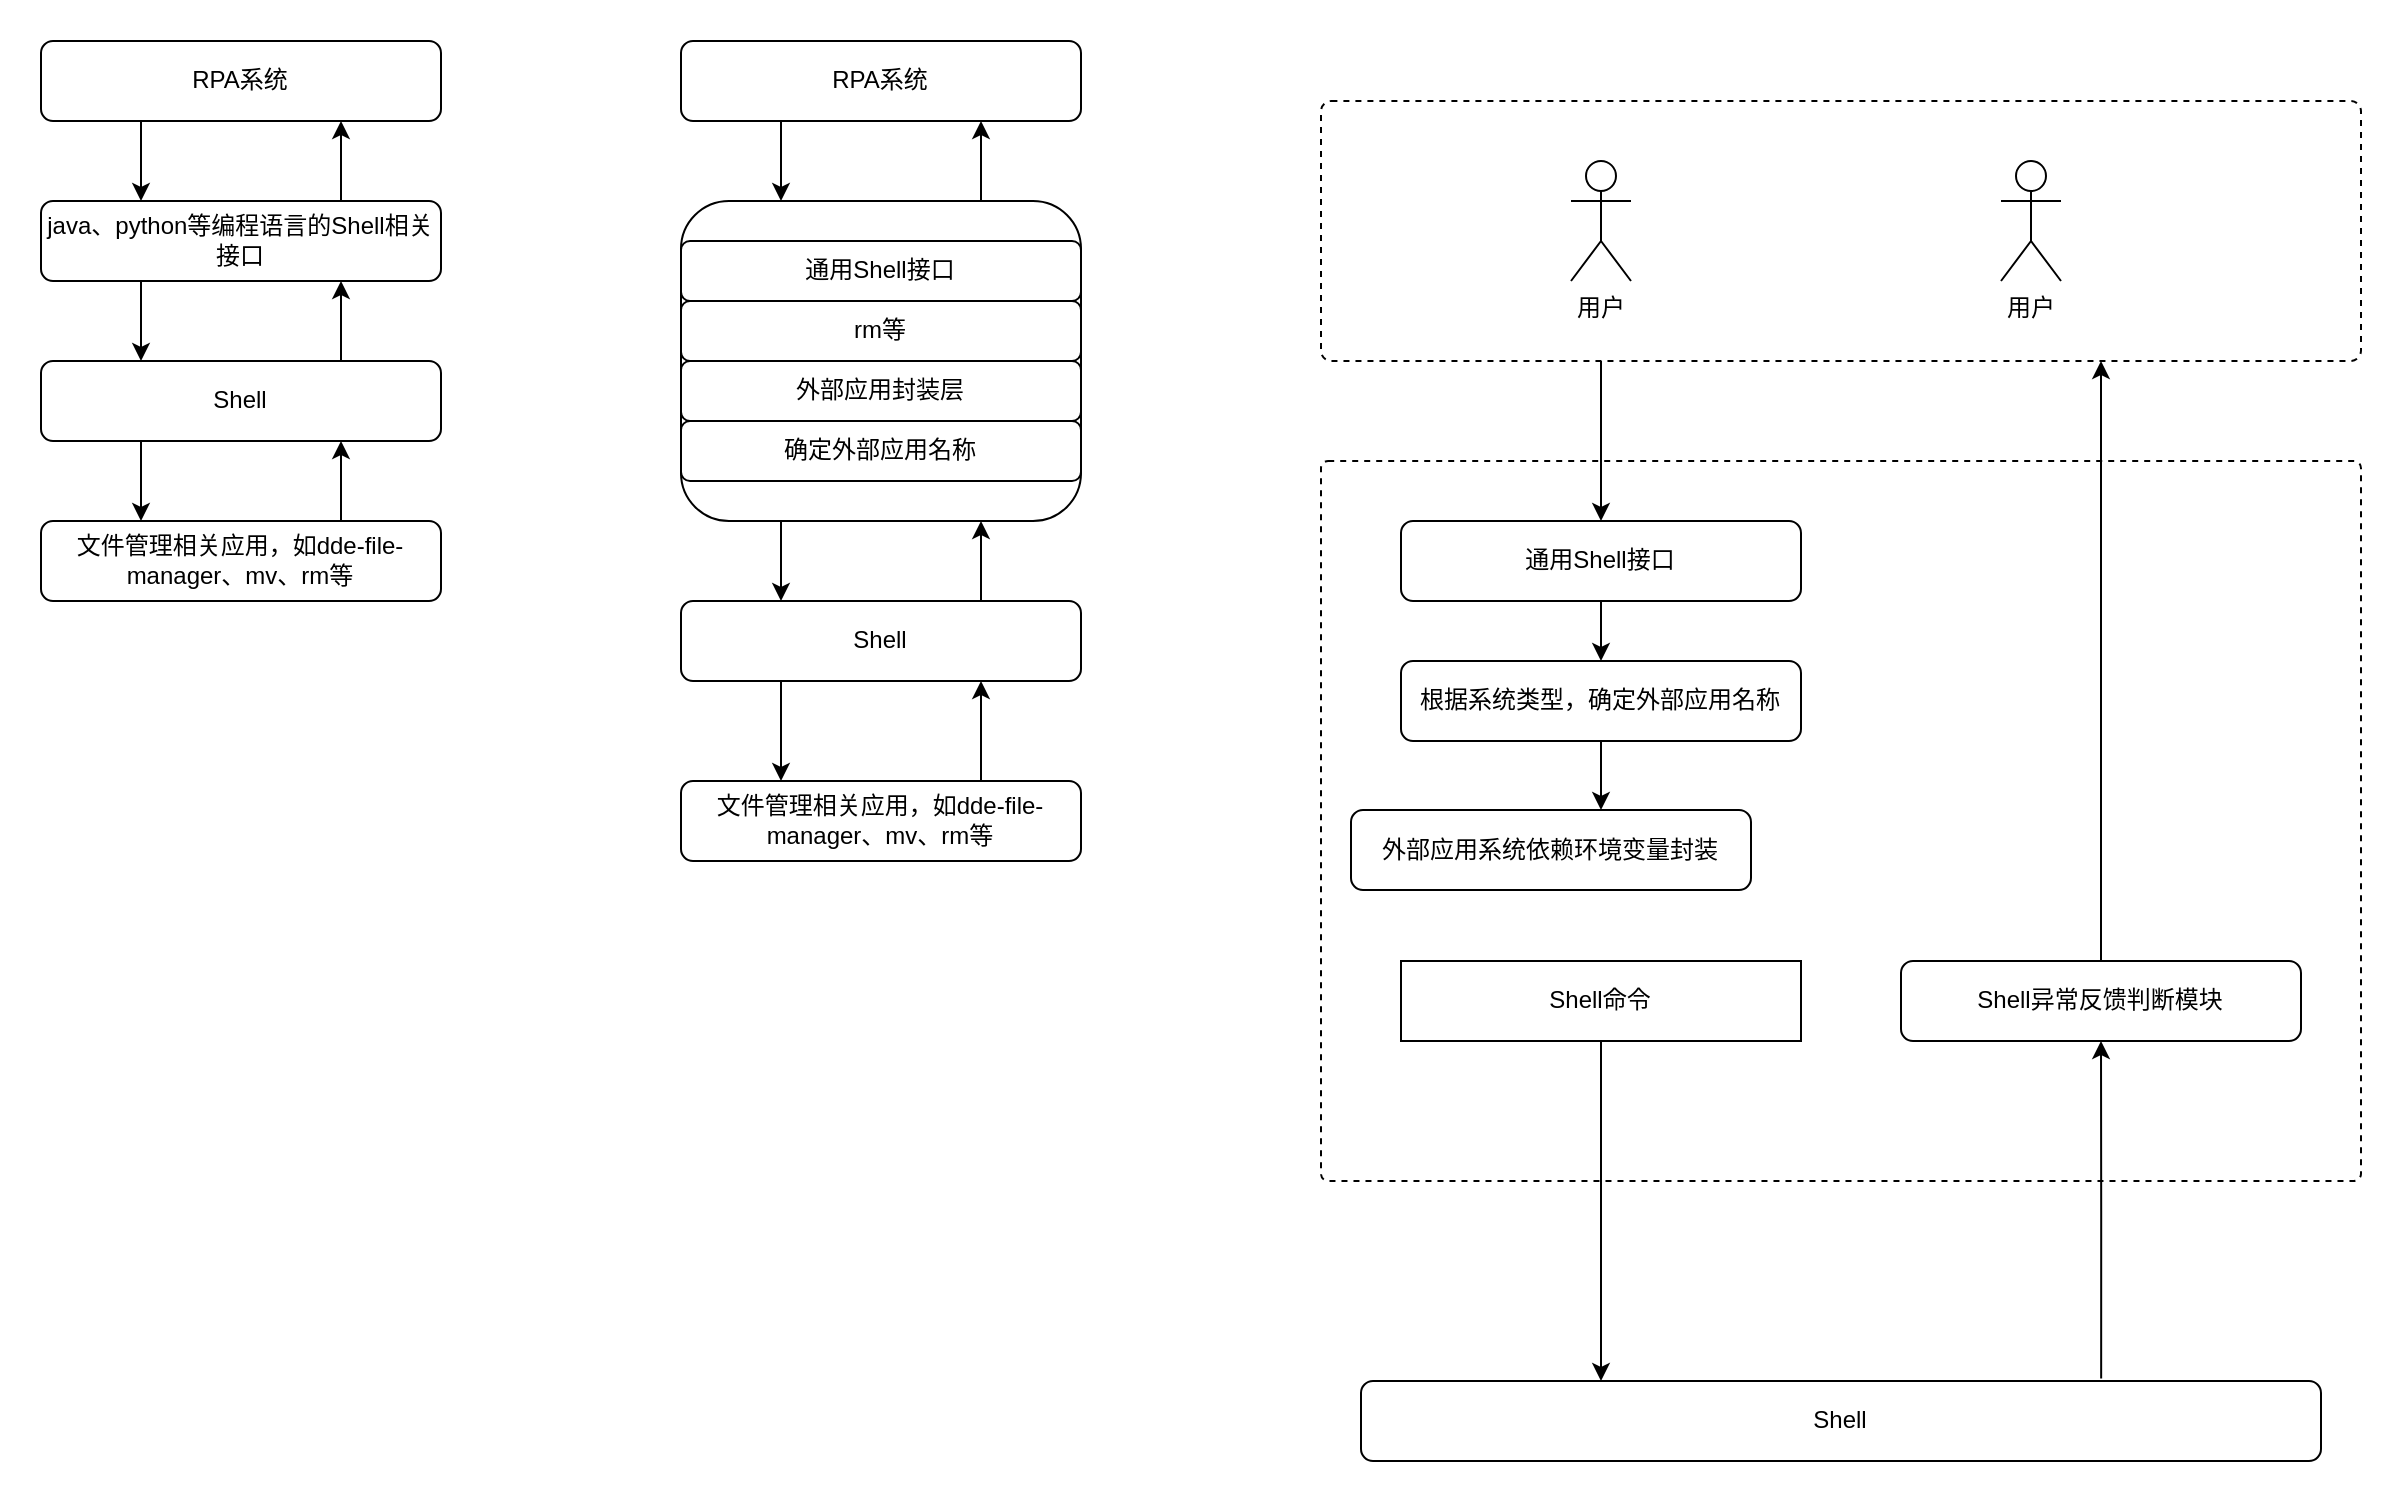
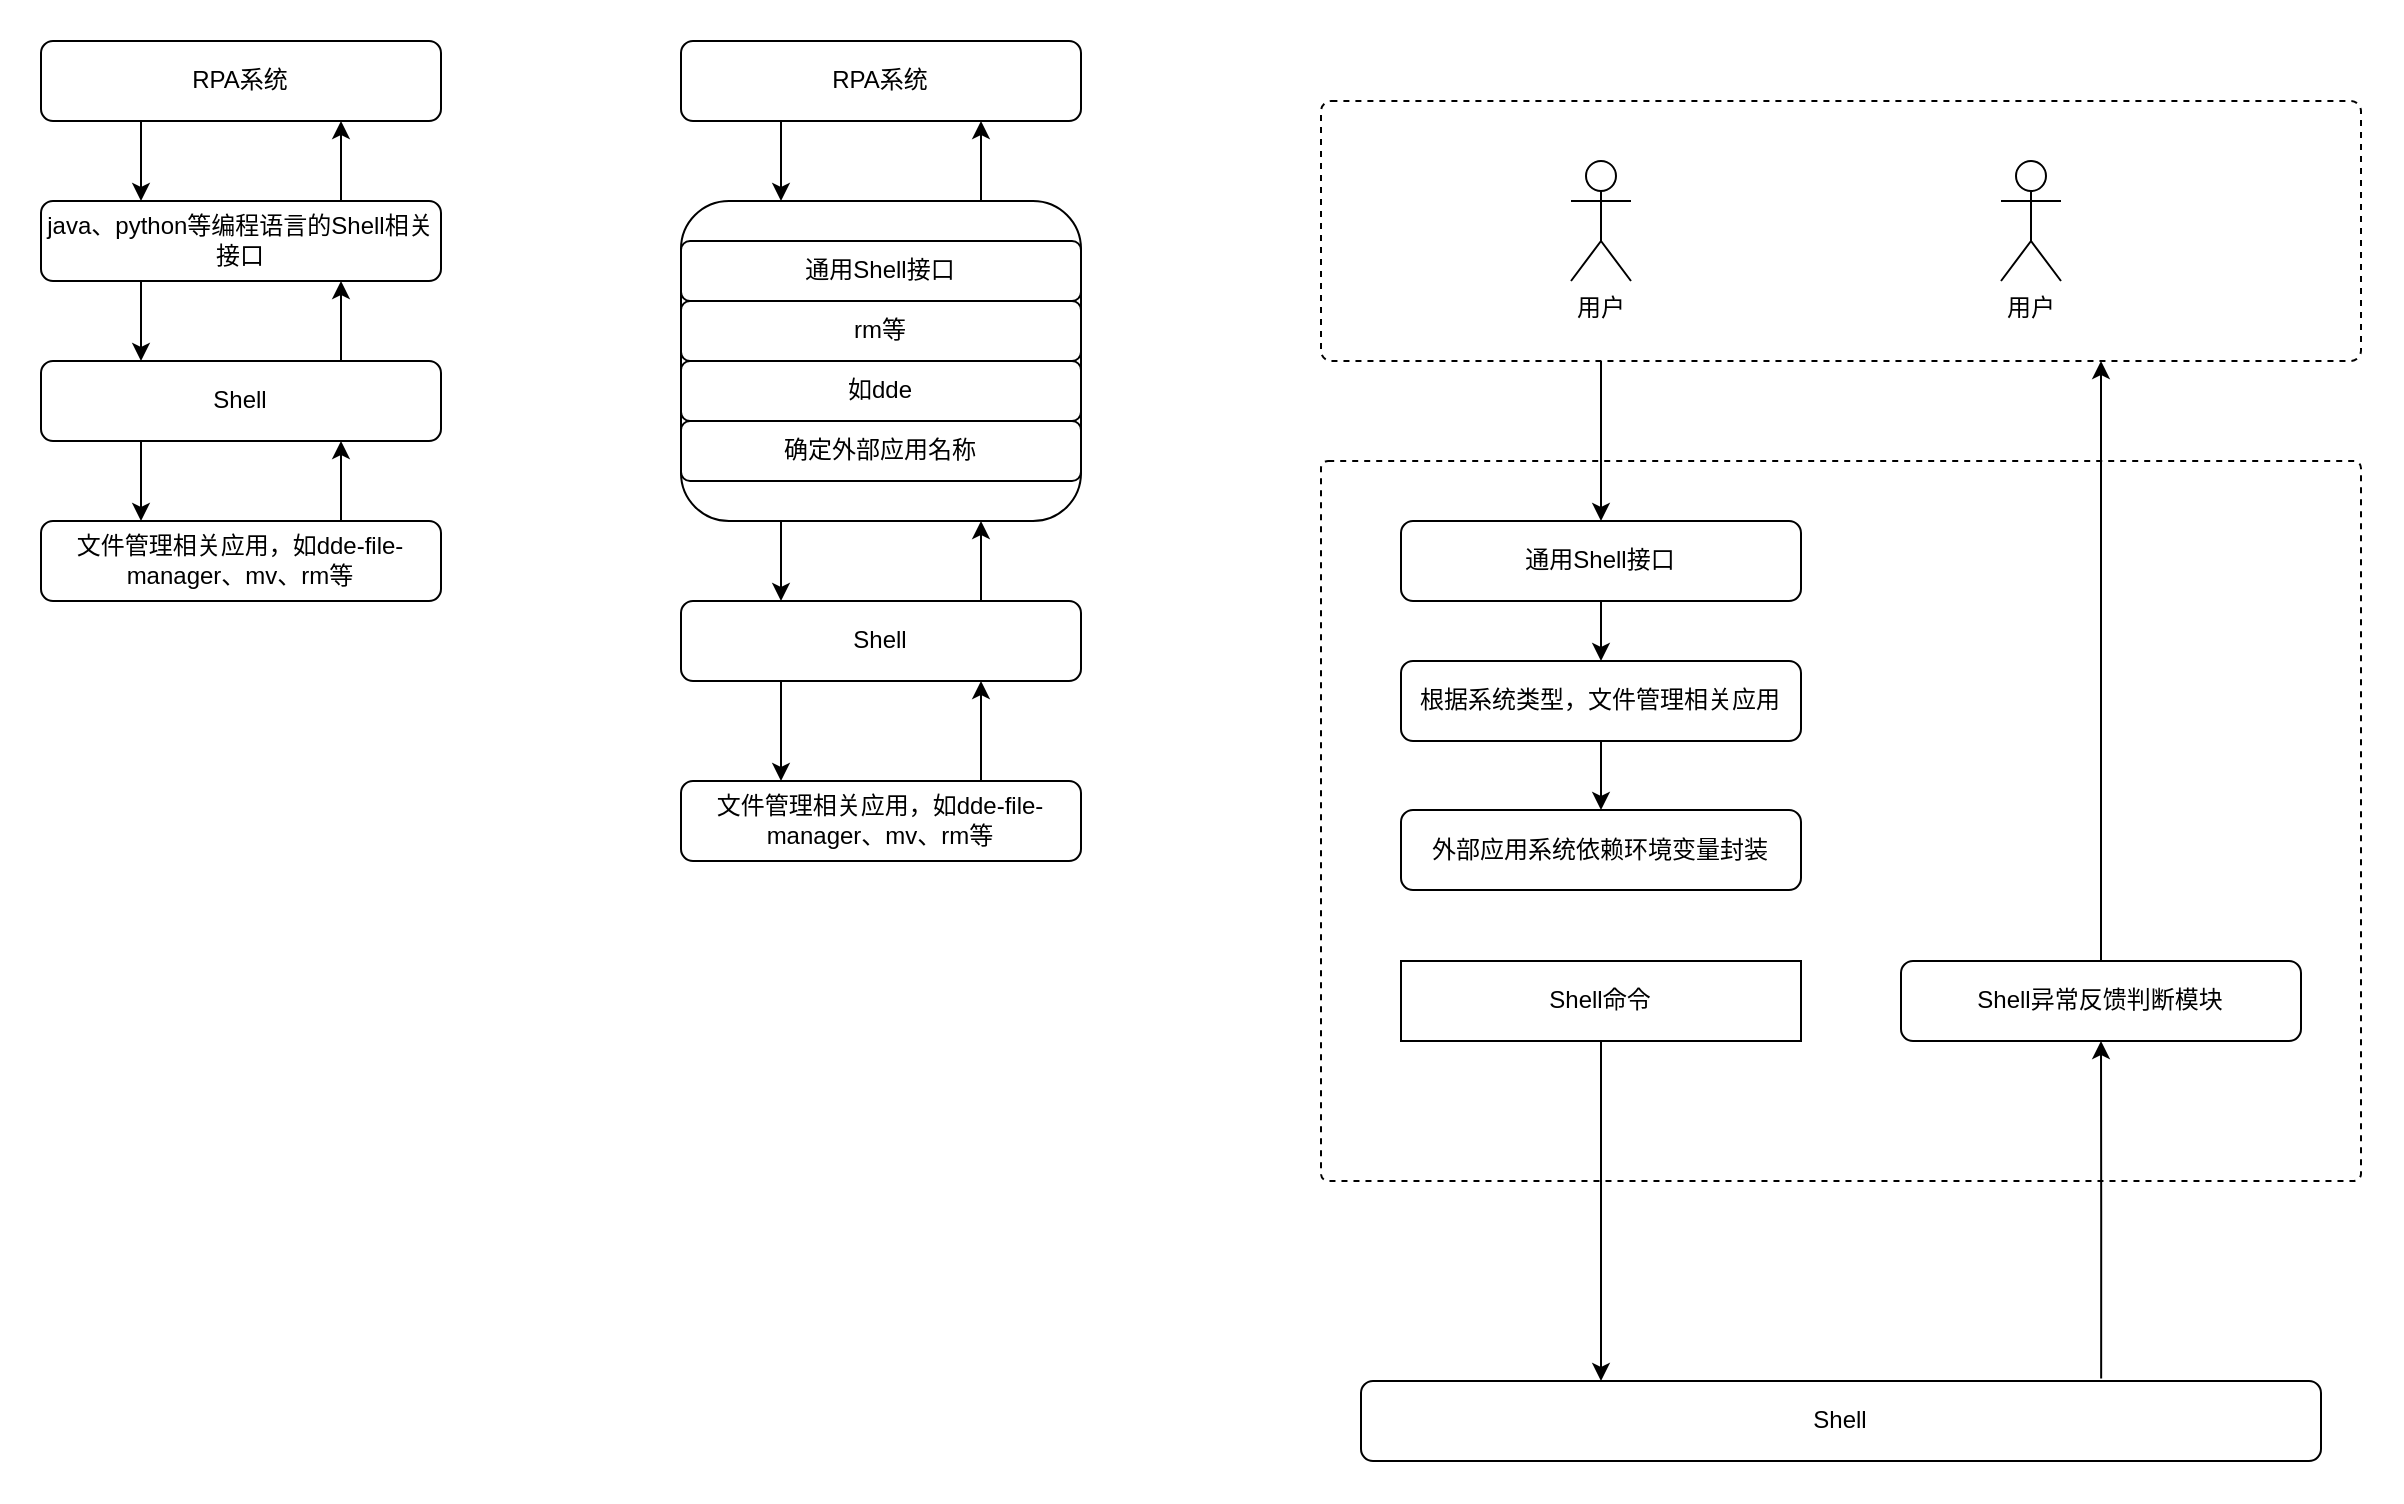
node "外部应用封装层": label "外部应用封装层" -> "如dde"
node "根据系统类型，确定外部应用名称": label "根据系统类型，确定外部应用名称" -> "根据系统类型，文件管理相关应用"
node "外部应用系统依赖环境变量封装": moved (1551, 850) -> (1601, 850)
